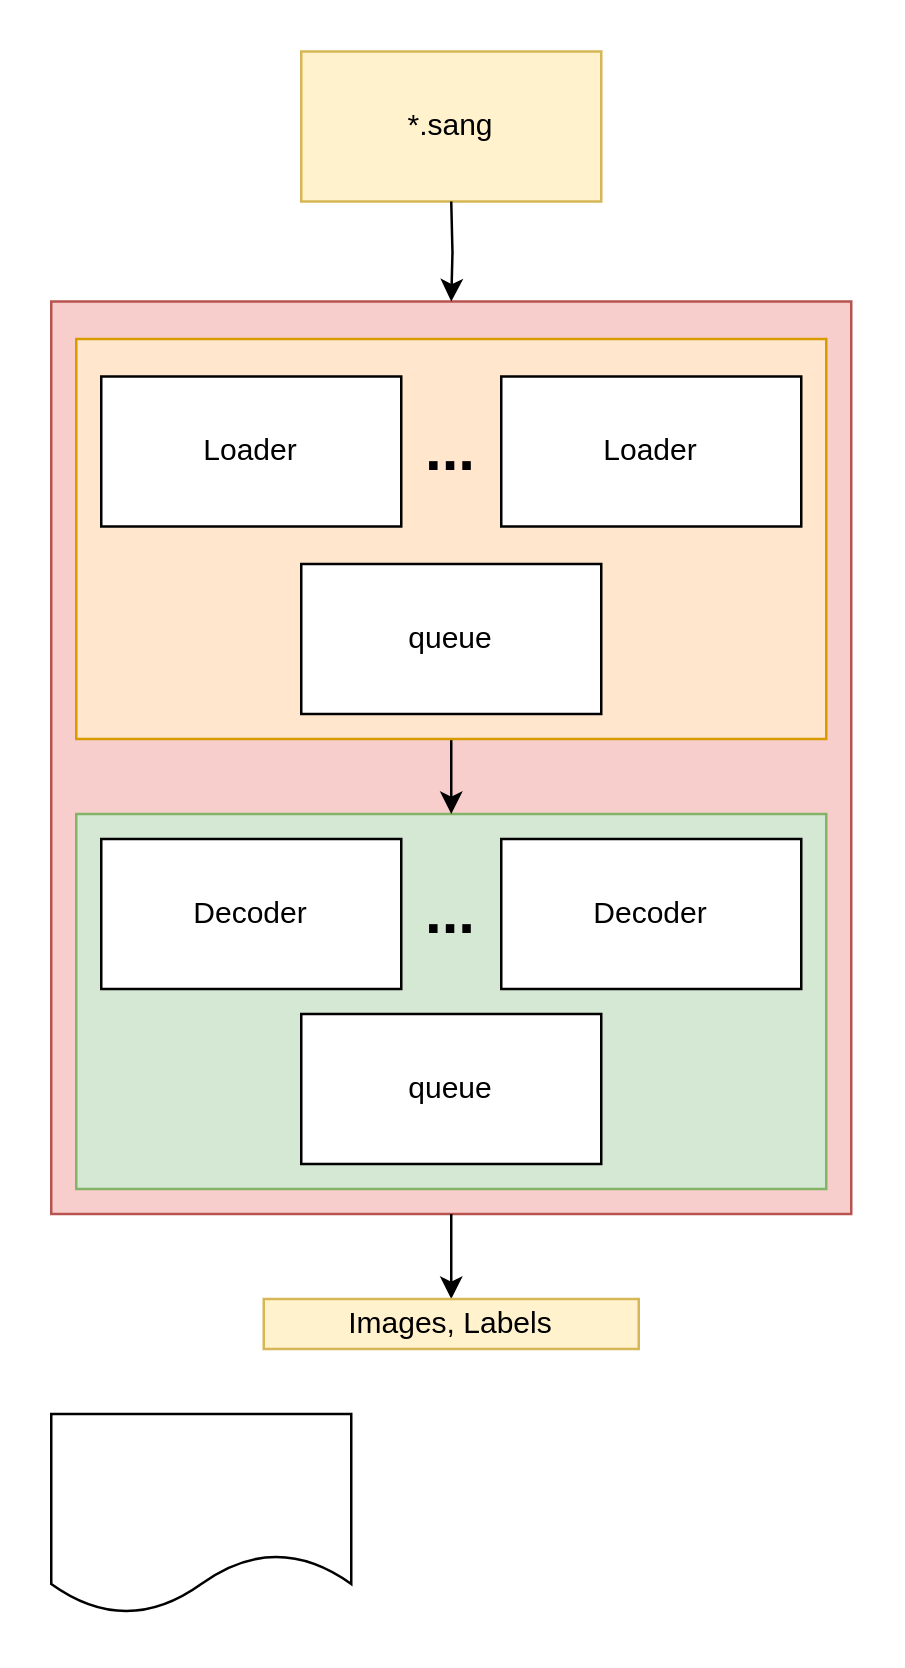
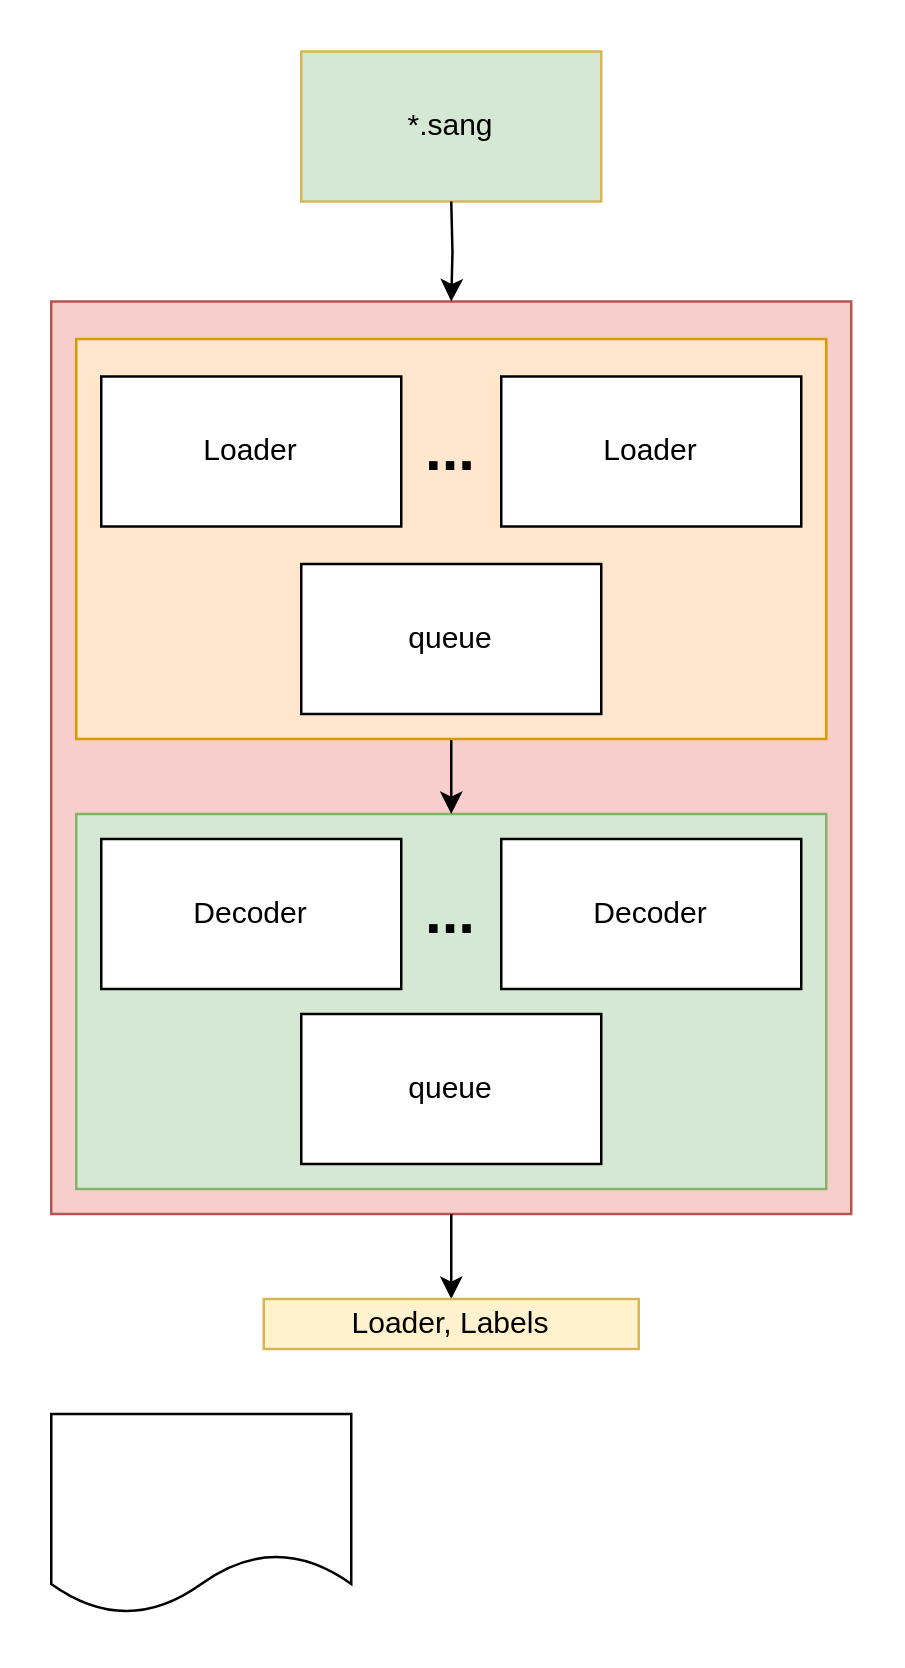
node "*.sang": fillcolor #fff2cc -> #d5e8d4
node "Images, Labels": label "Images, Labels" -> "Loader, Labels"
